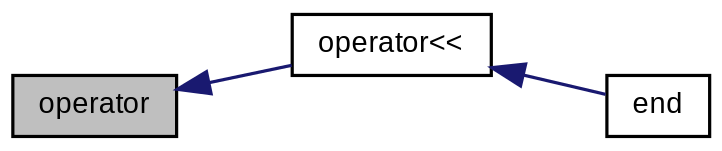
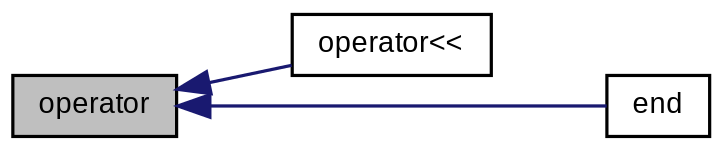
edge "end" -> "operator<<": now "end" -> "operator"
